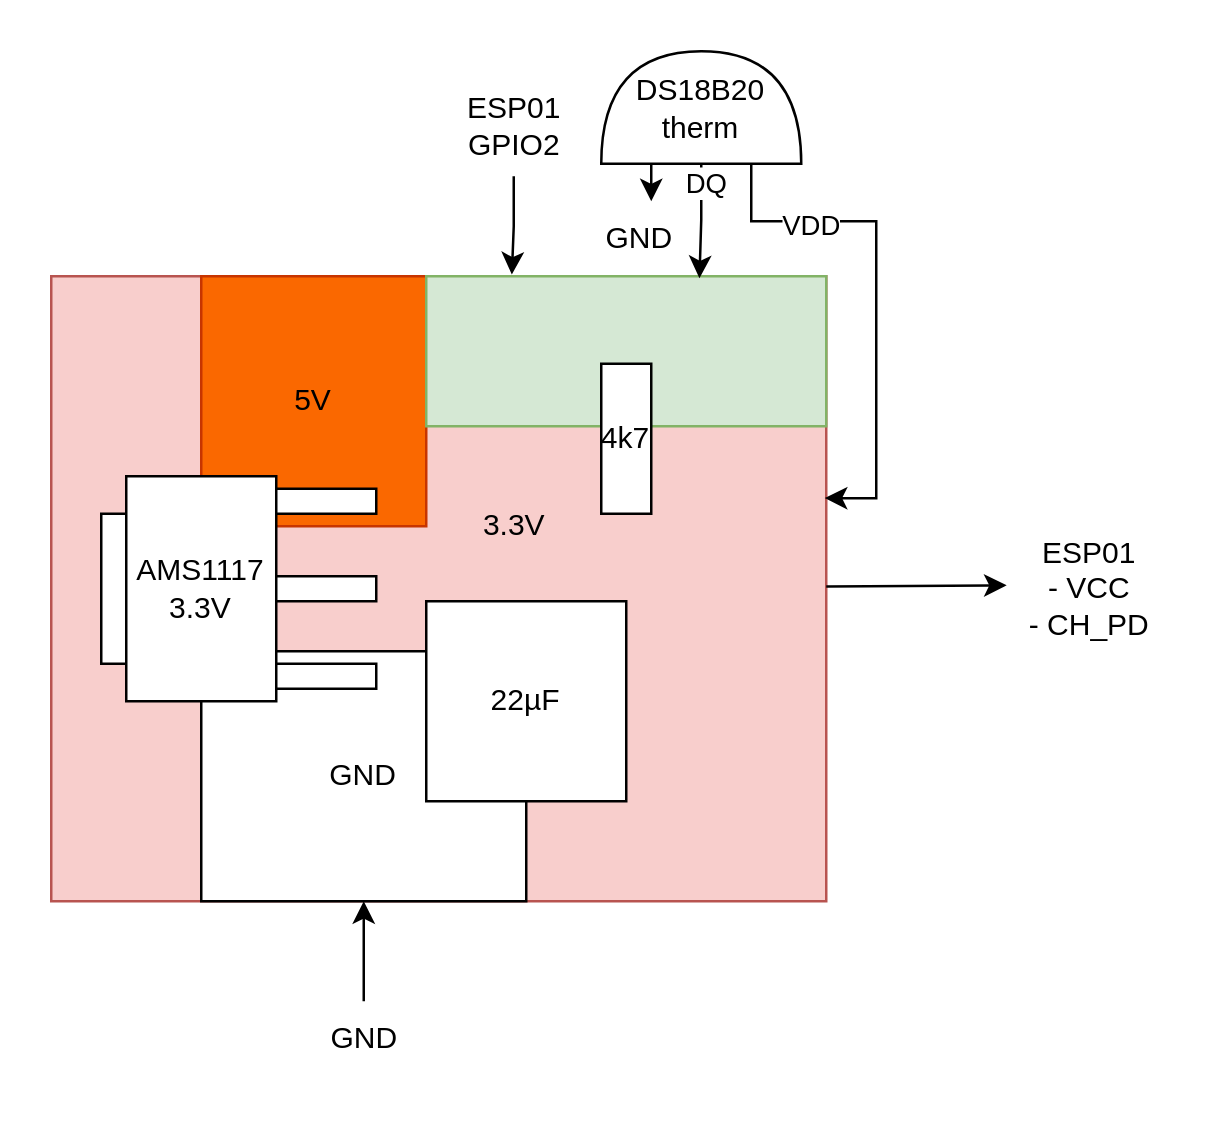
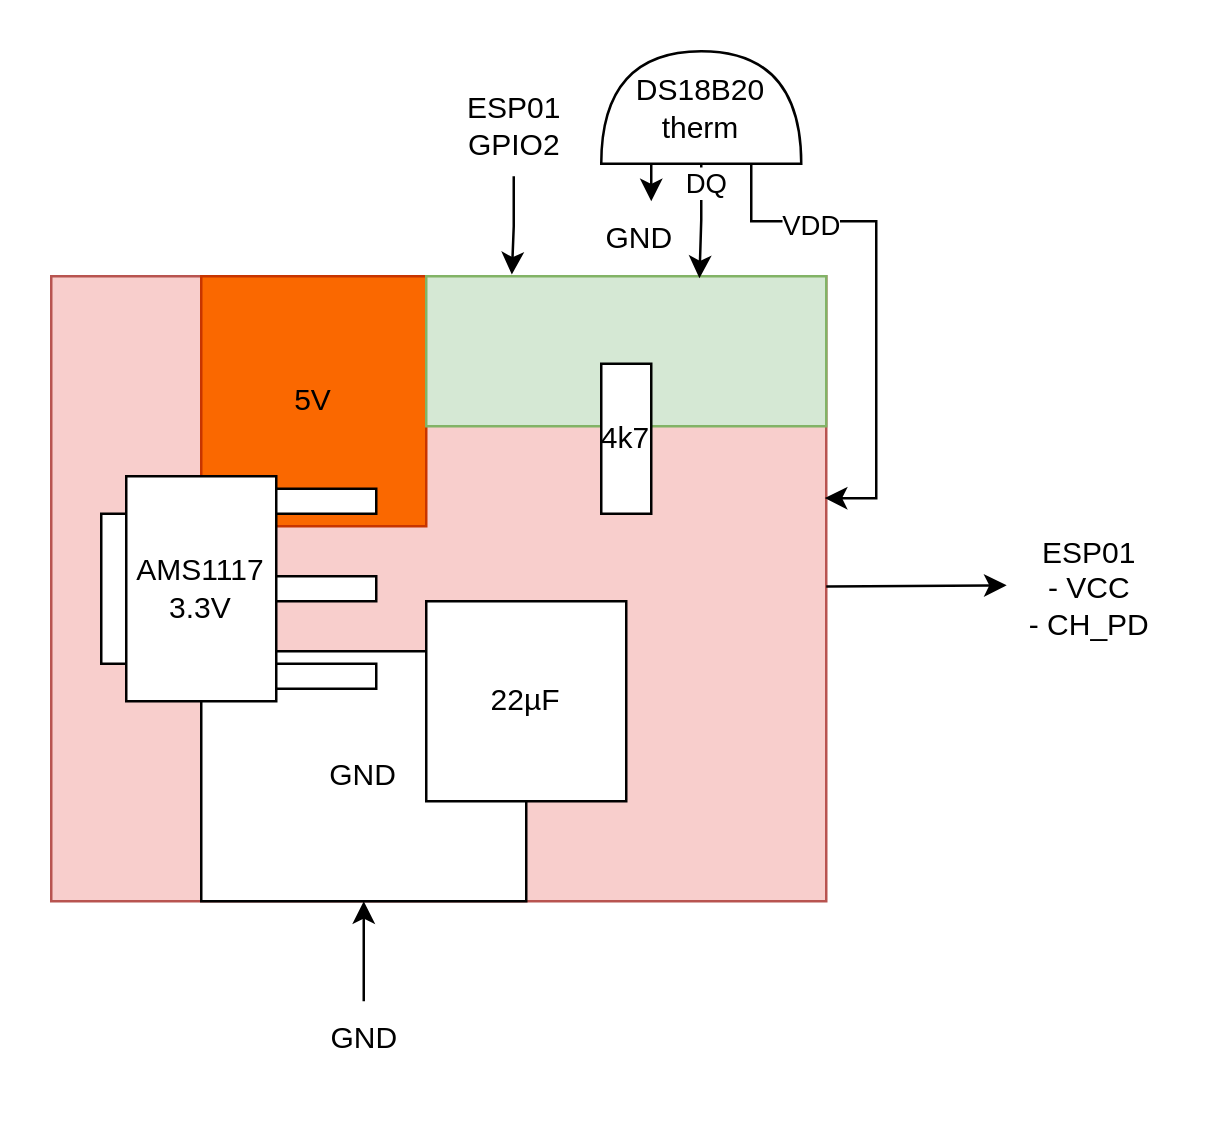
node "3.3V": removed
